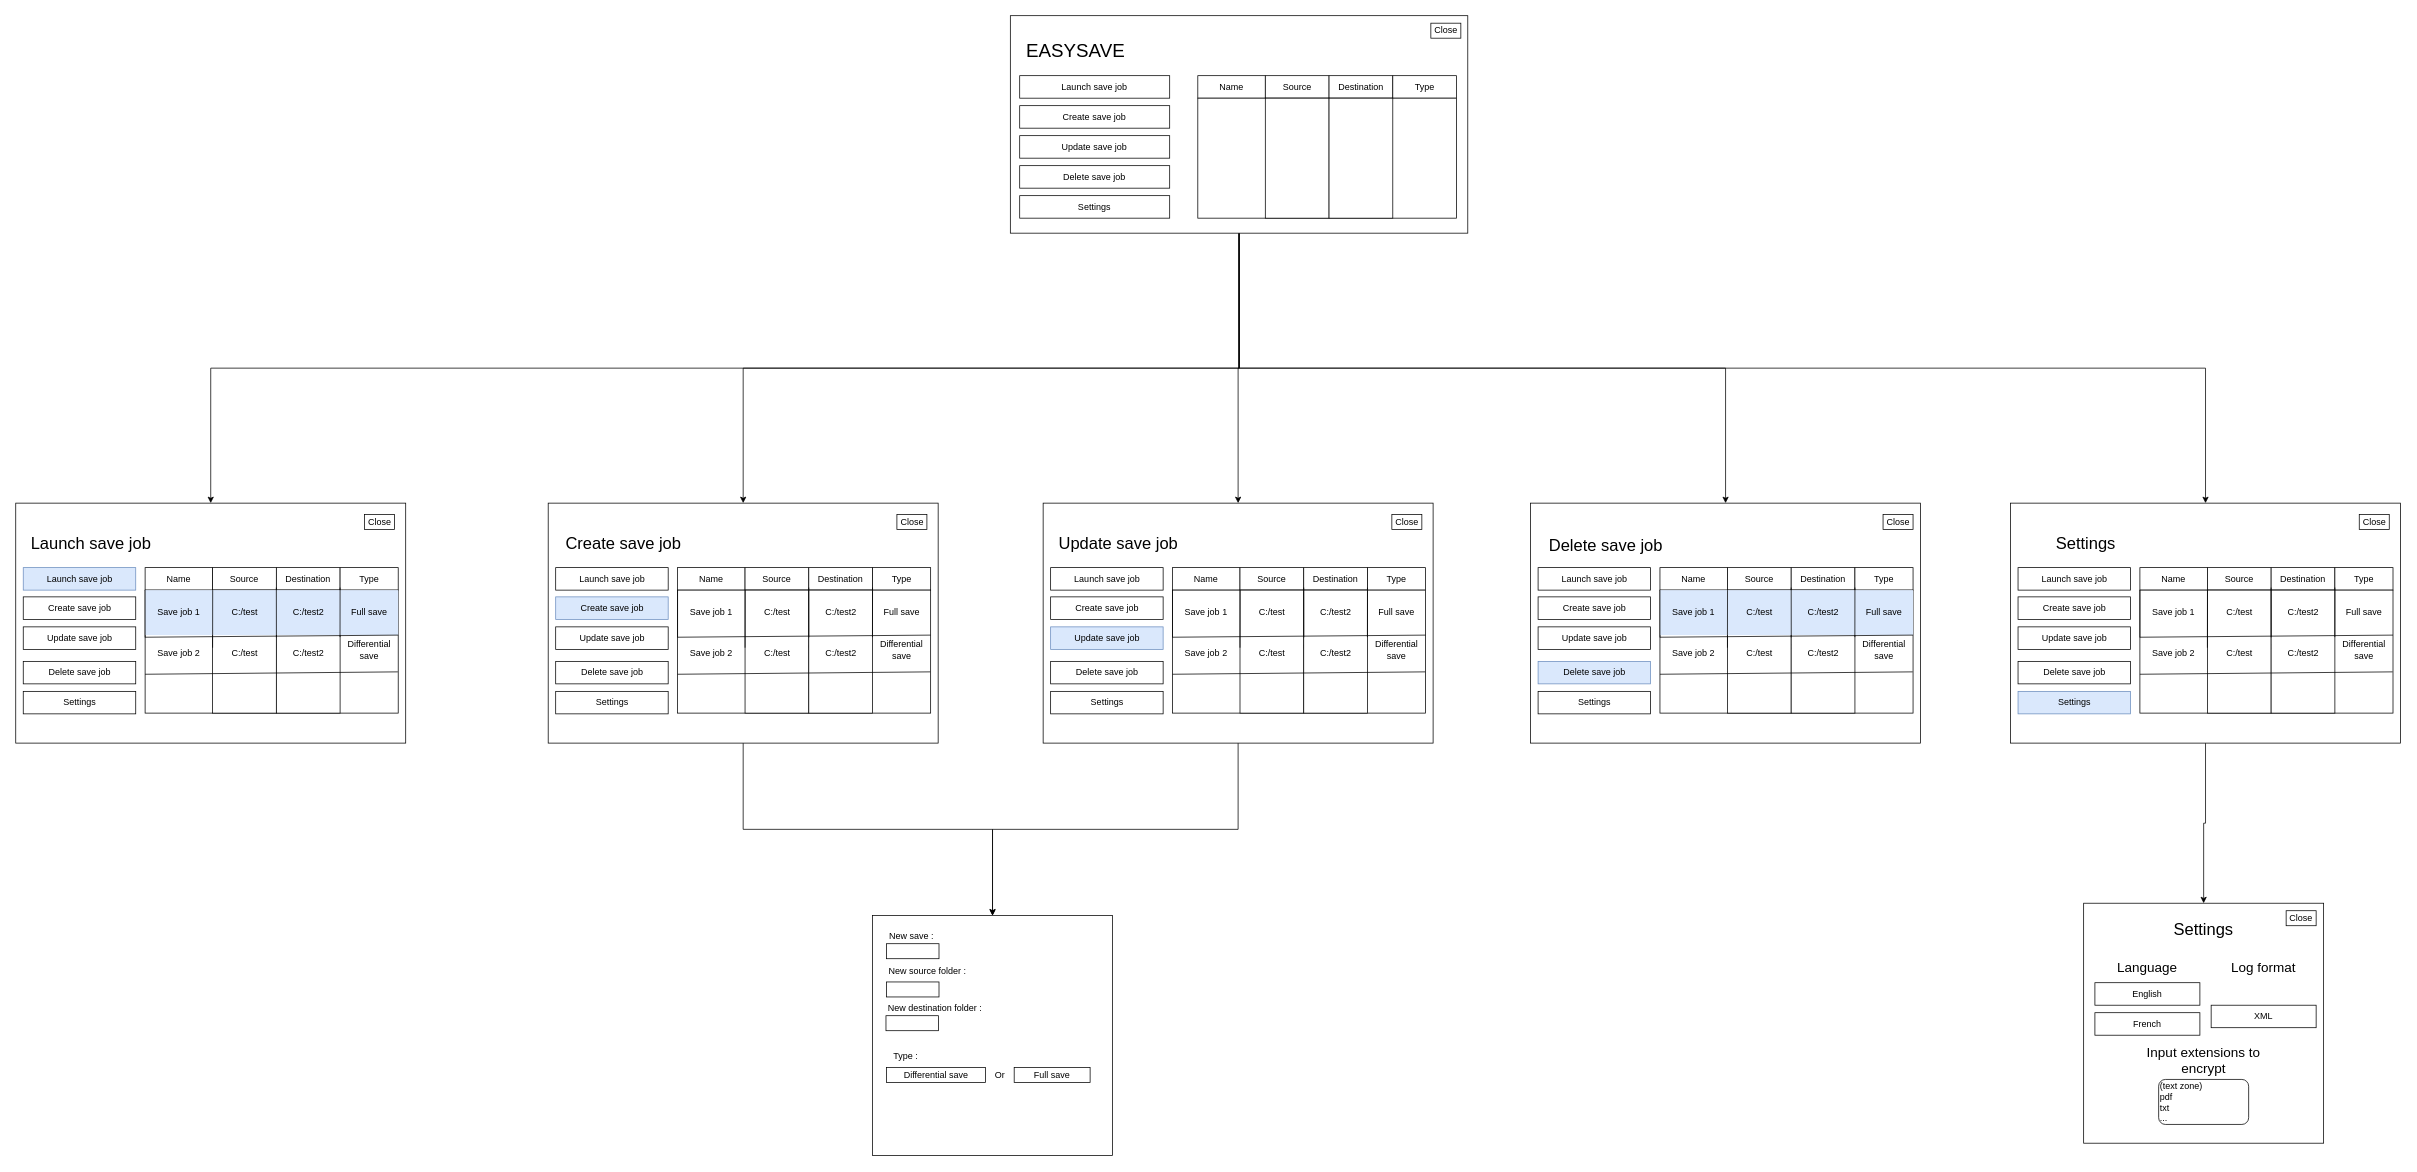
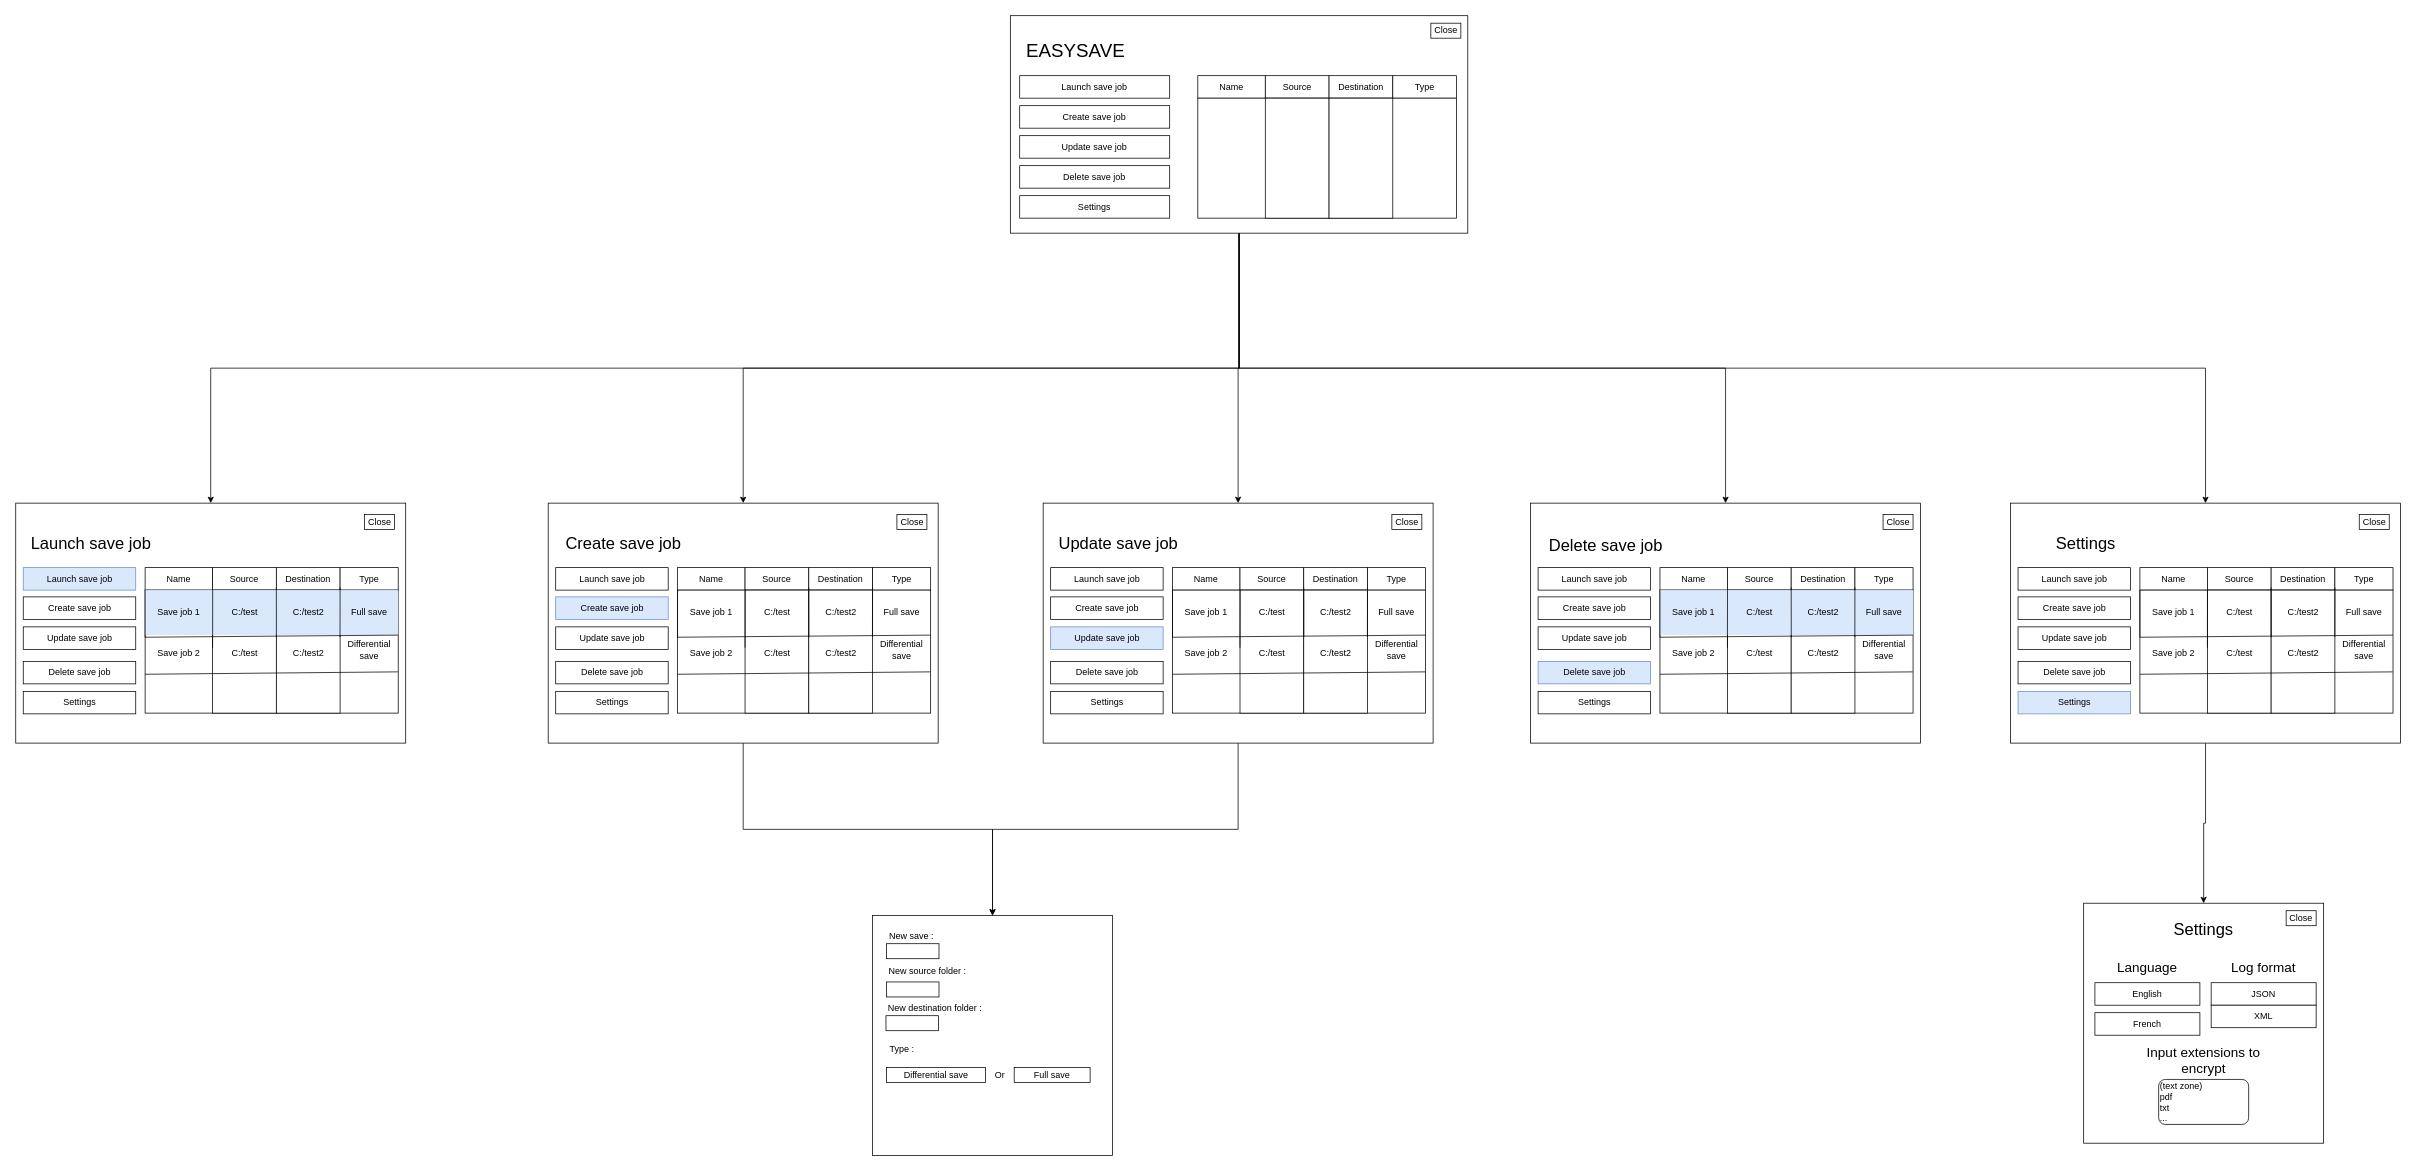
node "JSON": added
node "Type :": moved (906, 1056) -> (902, 1049)
